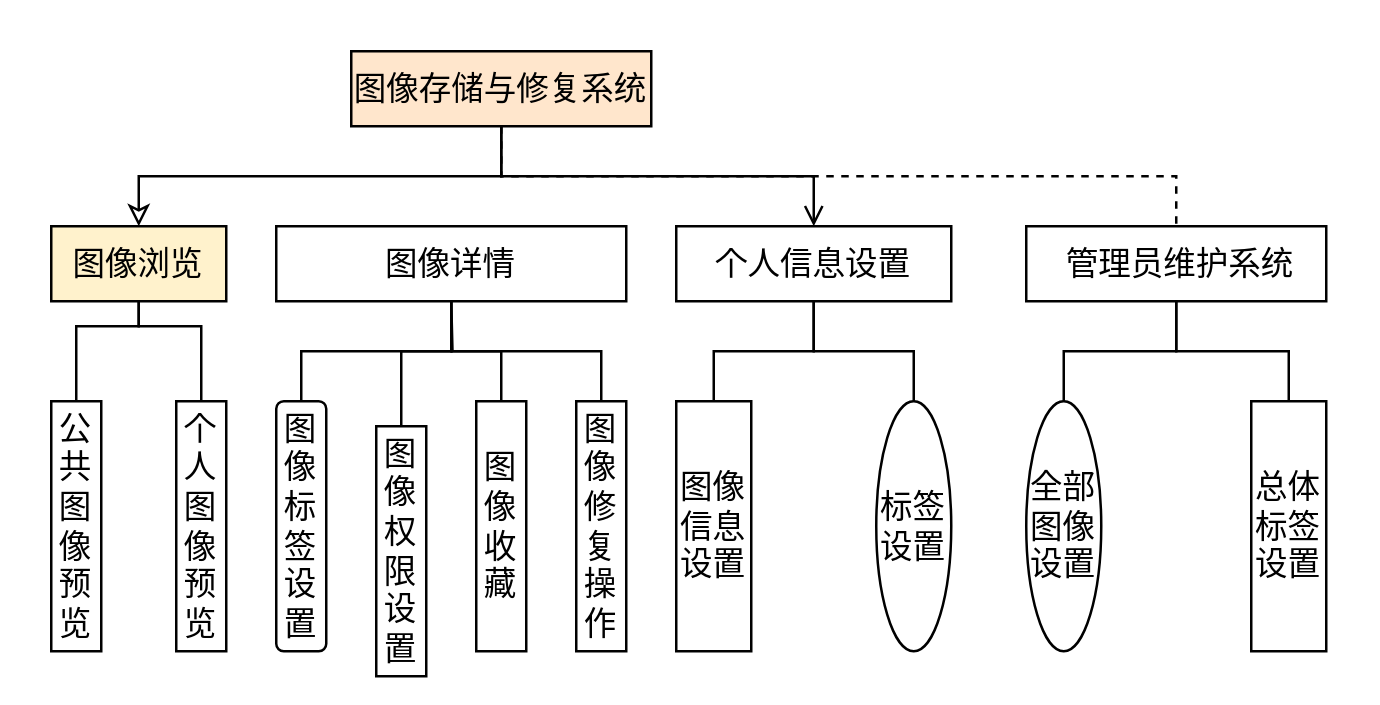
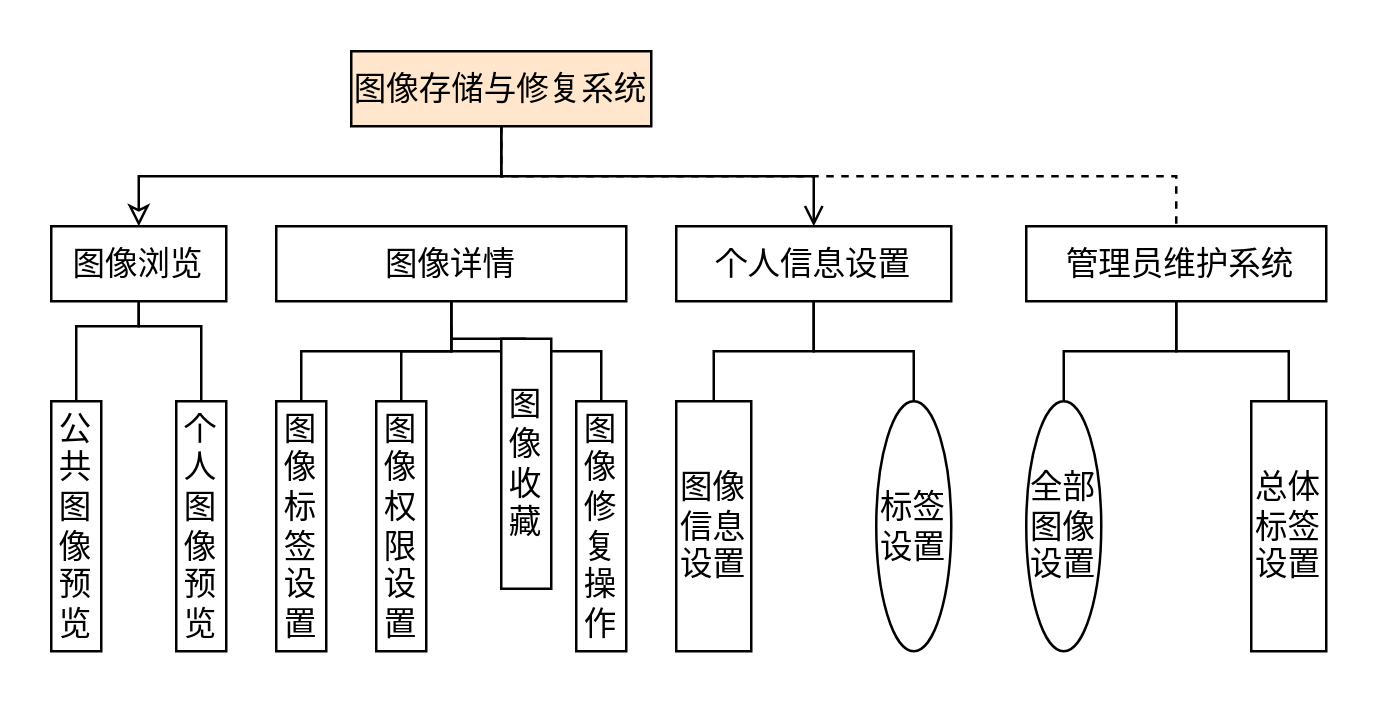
node "图像浏览": fillcolor #fff2cc -> #ffffff
node "图像标签设置": shape rounded rectangle -> rectangle
node "图像收藏": moved (501, 526) -> (526, 464)
node "图像权限设置": moved (401, 551) -> (401, 526)
